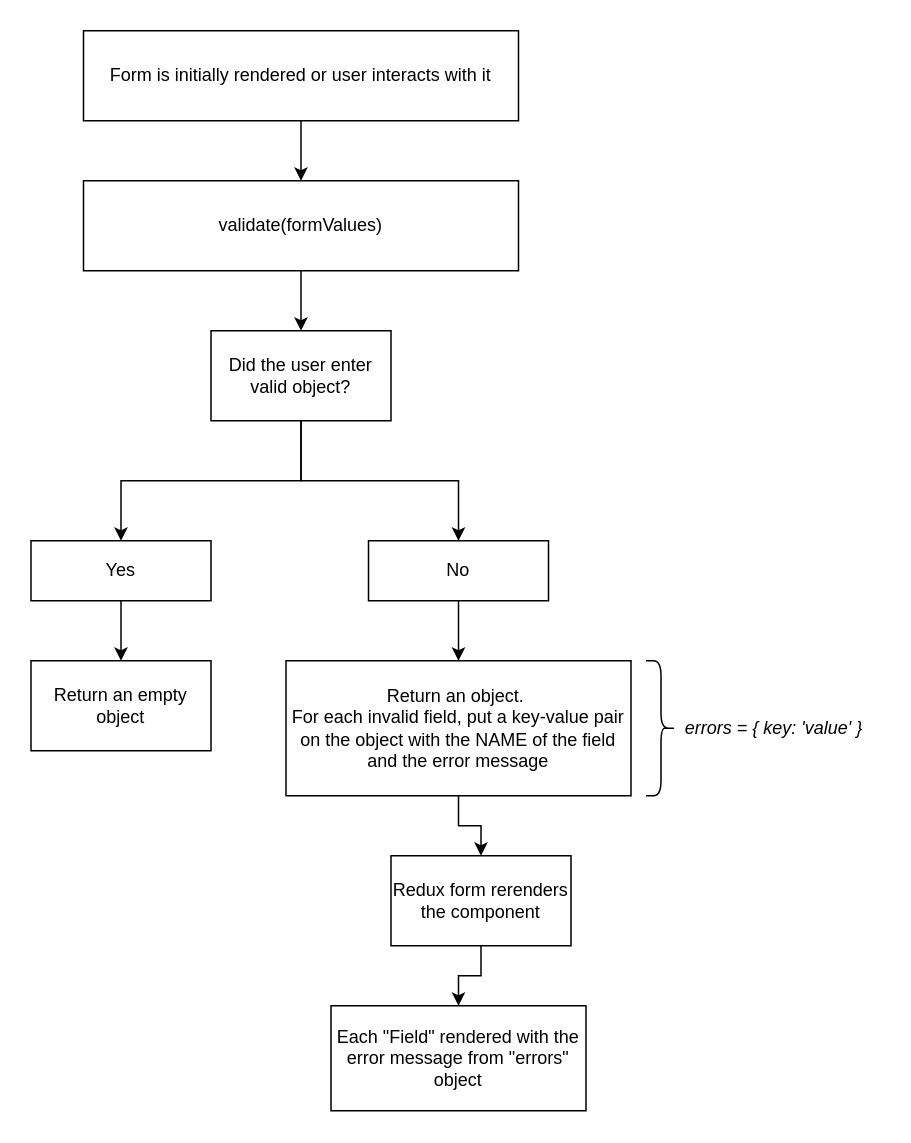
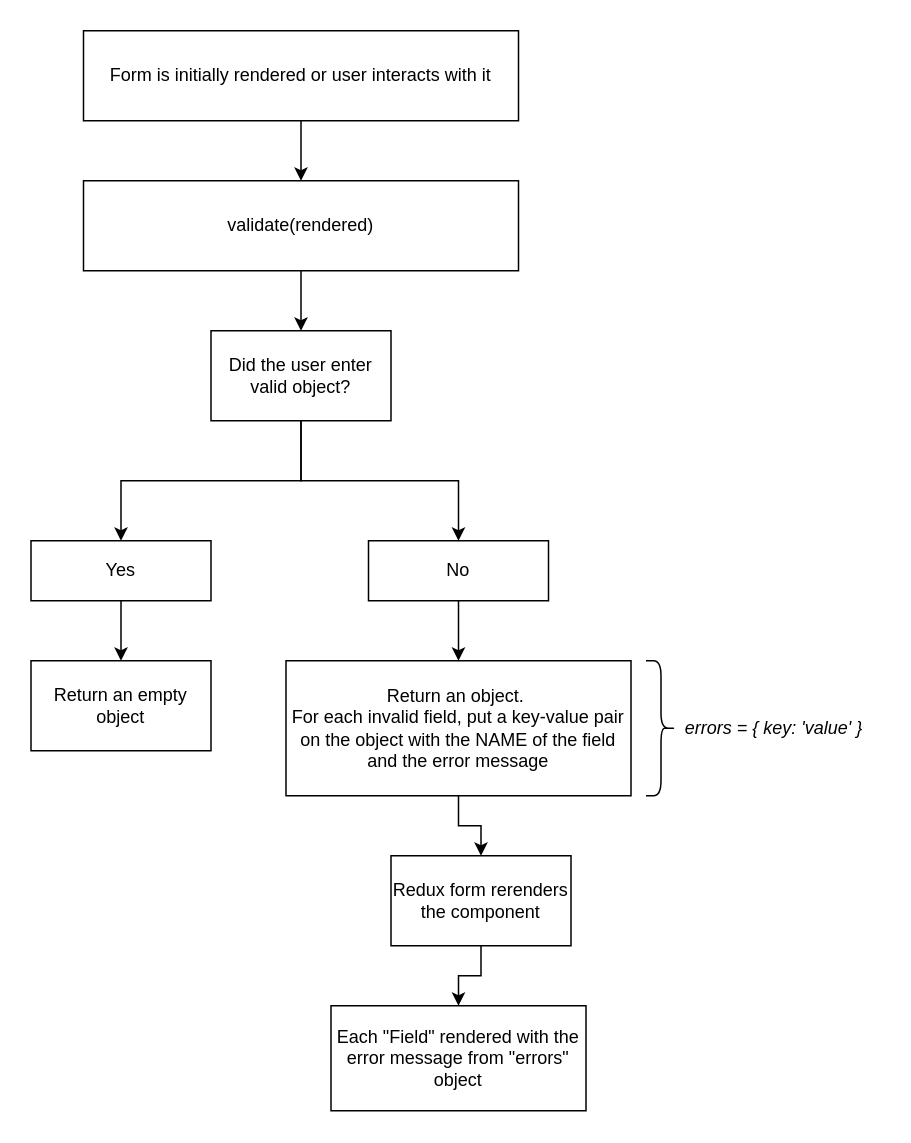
node "validate(formValues)": label "validate(formValues)" -> "validate(rendered)"
